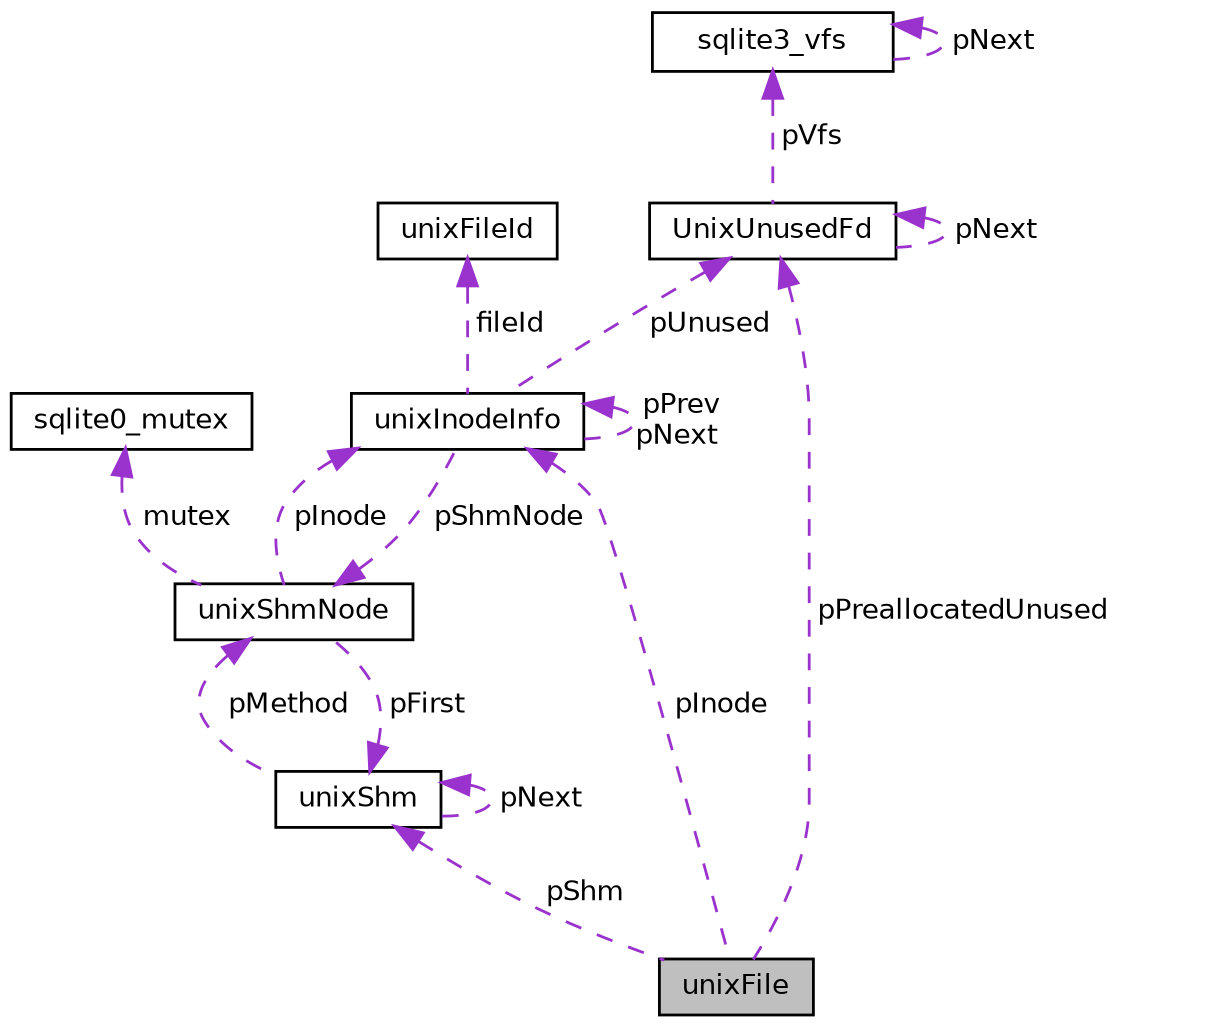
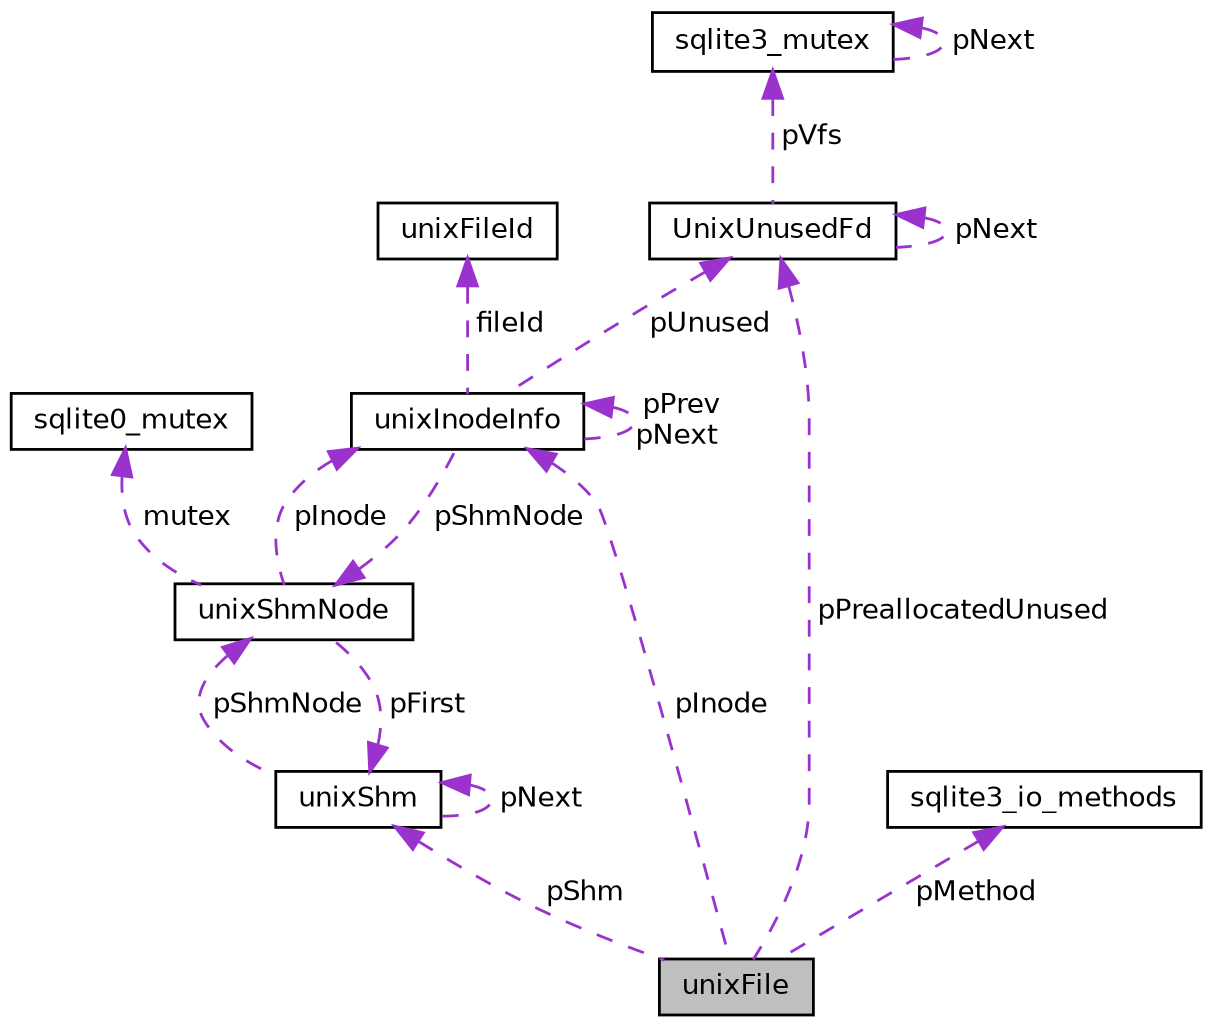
node "sqlite3_vfs": label "sqlite3_vfs" -> "sqlite3_mutex"
edge "unixShm" -> "unixShmNode": label " pMethod" -> " pShmNode"
node "sqlite3_io_methods": added
